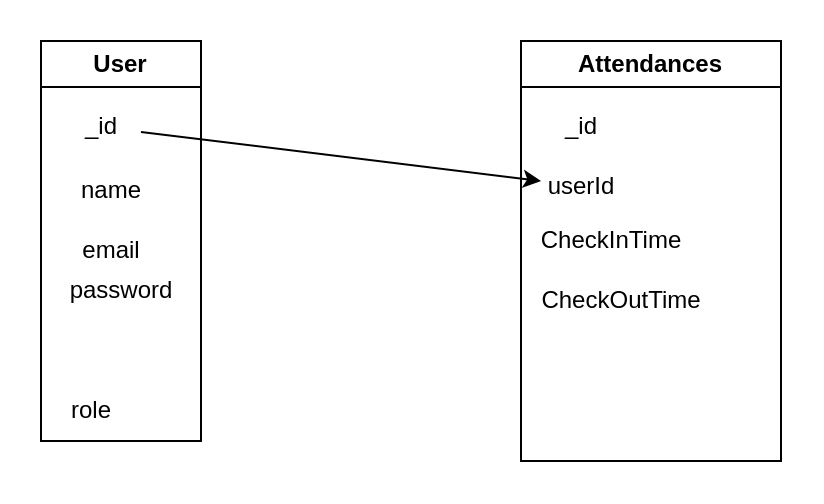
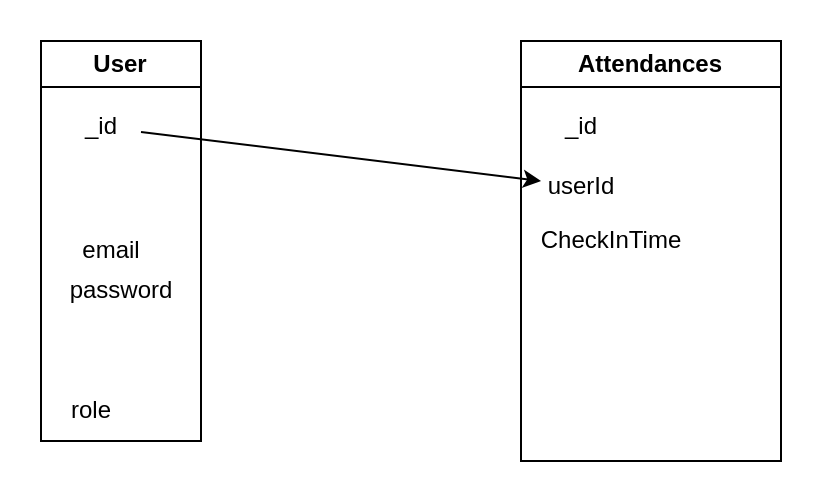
node "name": removed
node "CheckOutTime": removed
